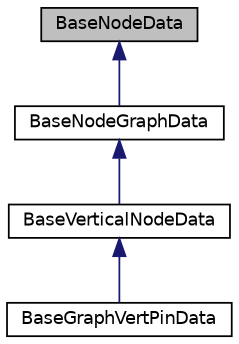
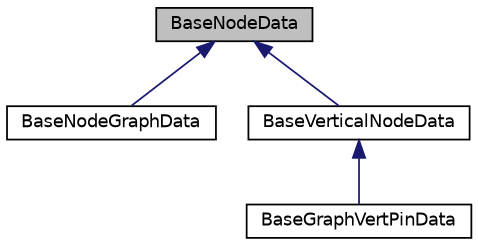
edge "BaseVerticalNodeData" -> "BaseNodeGraphData": now "BaseVerticalNodeData" -> "BaseNodeData"
